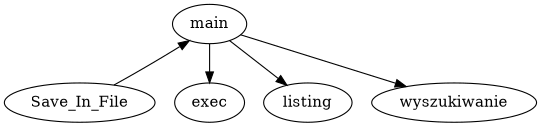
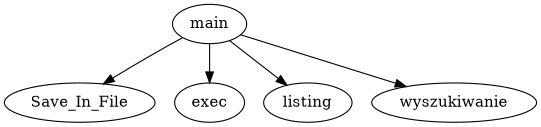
edge "Save_In_File" -> "main": reversed
